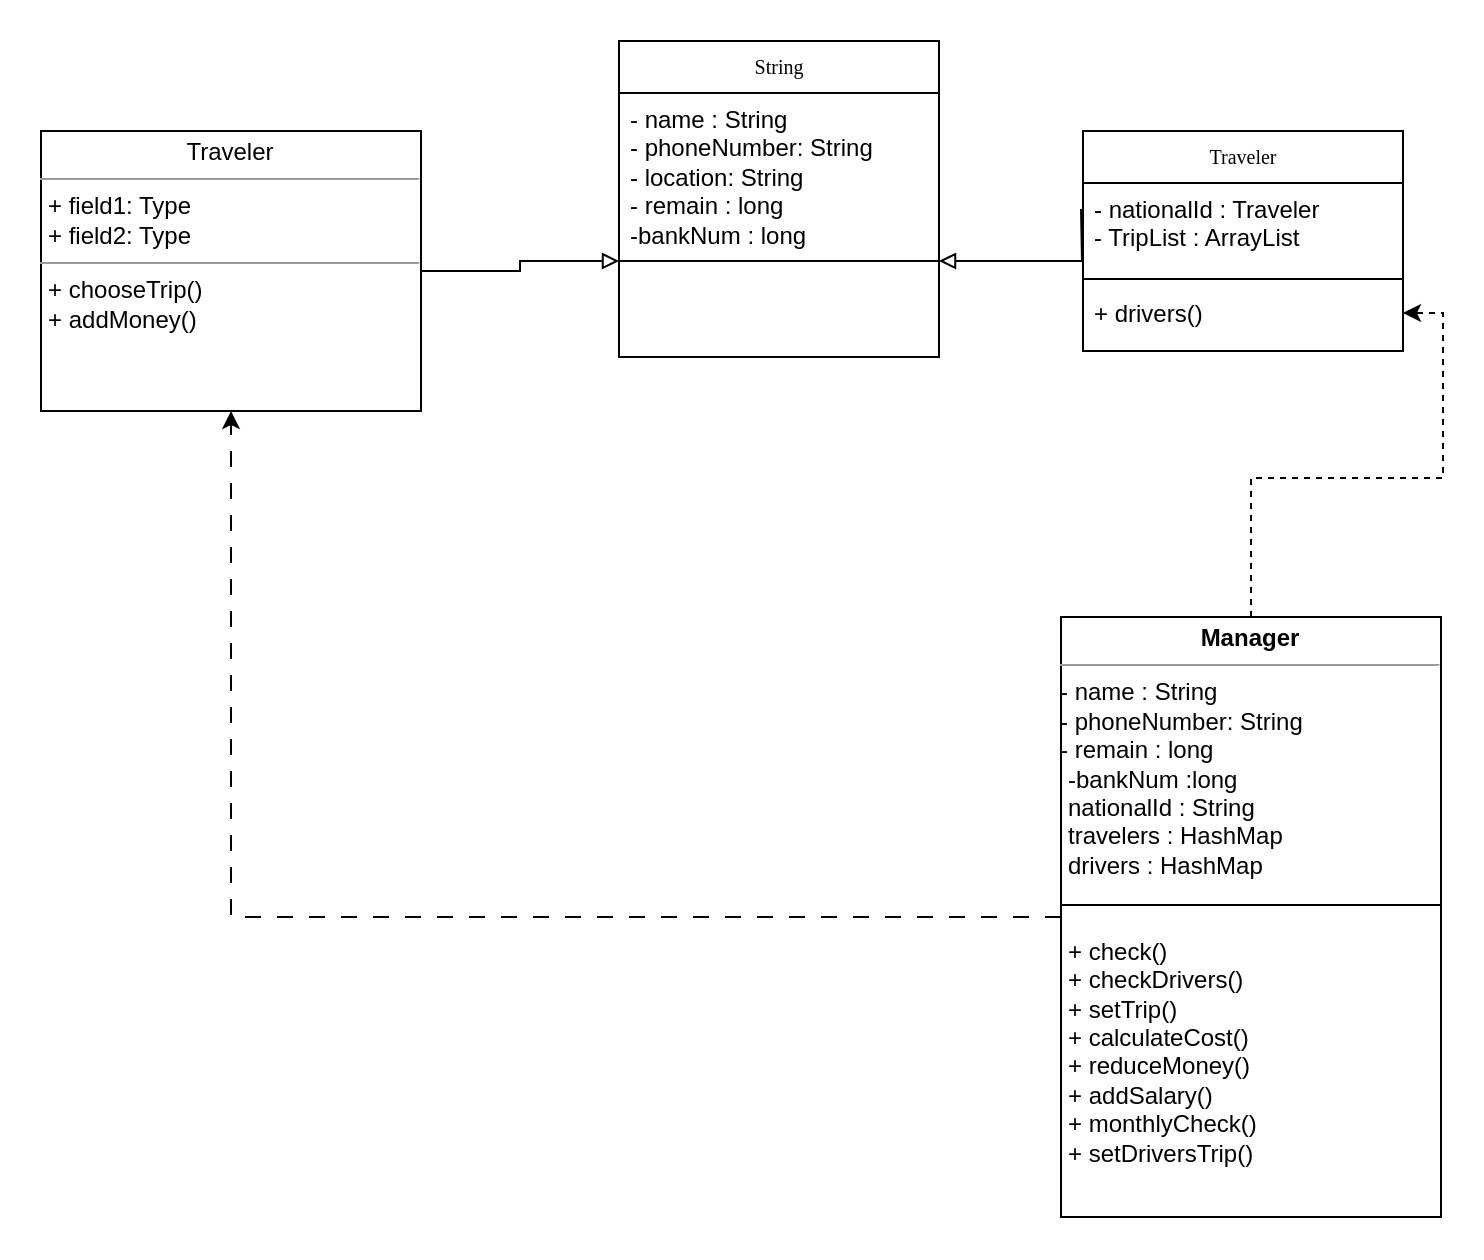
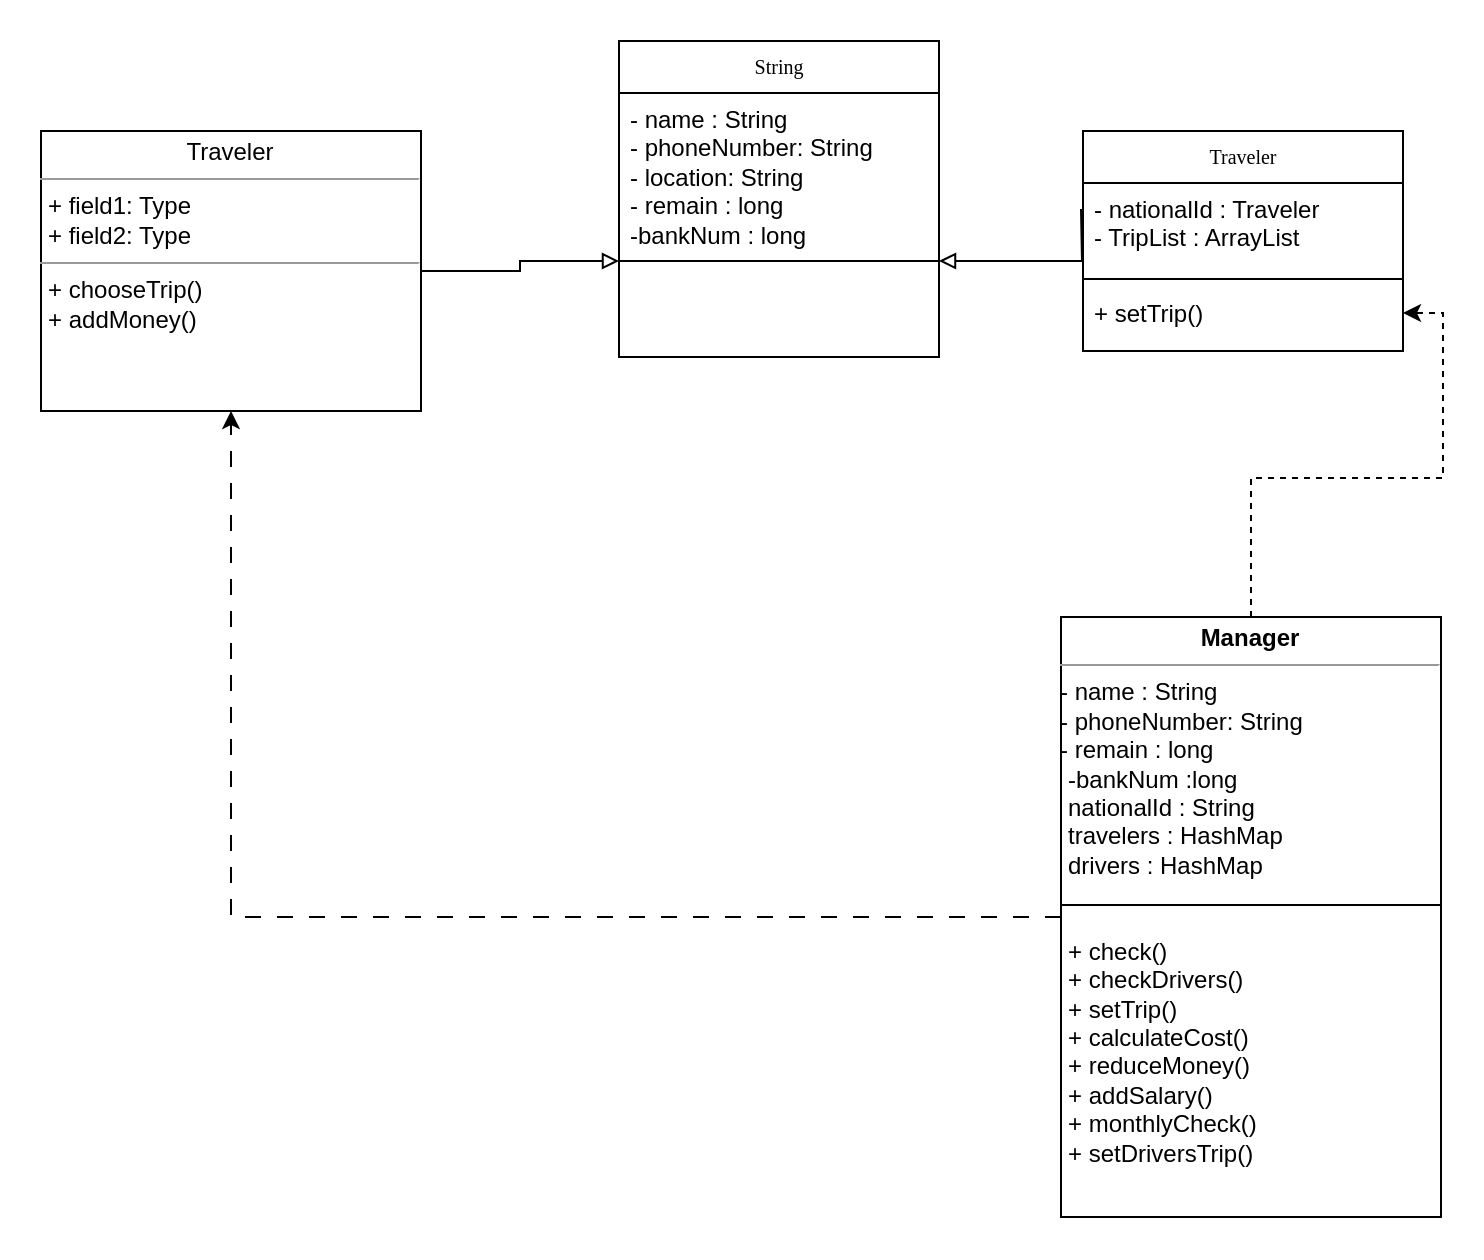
node "+ drivers()": label "+ drivers()" -> "+ setTrip()"
